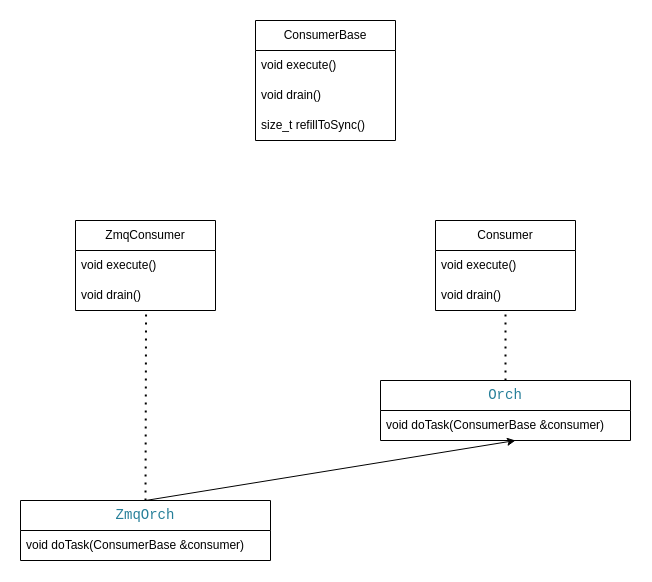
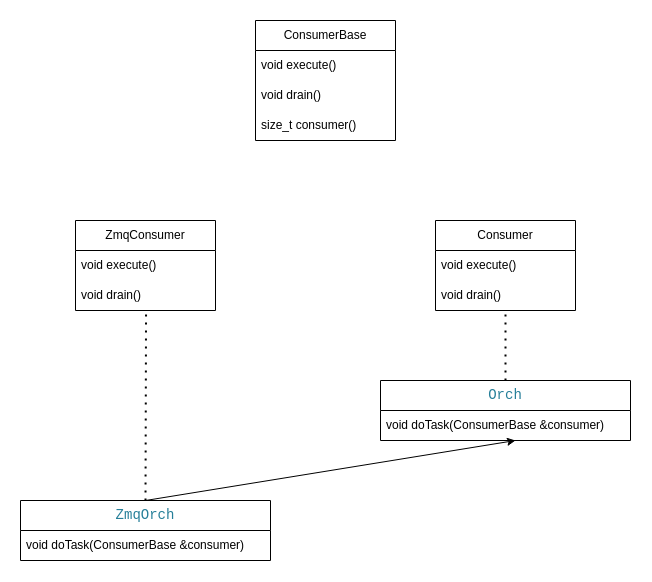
node "size_t refillToSync()": label "size_t refillToSync()" -> "size_t consumer()"
